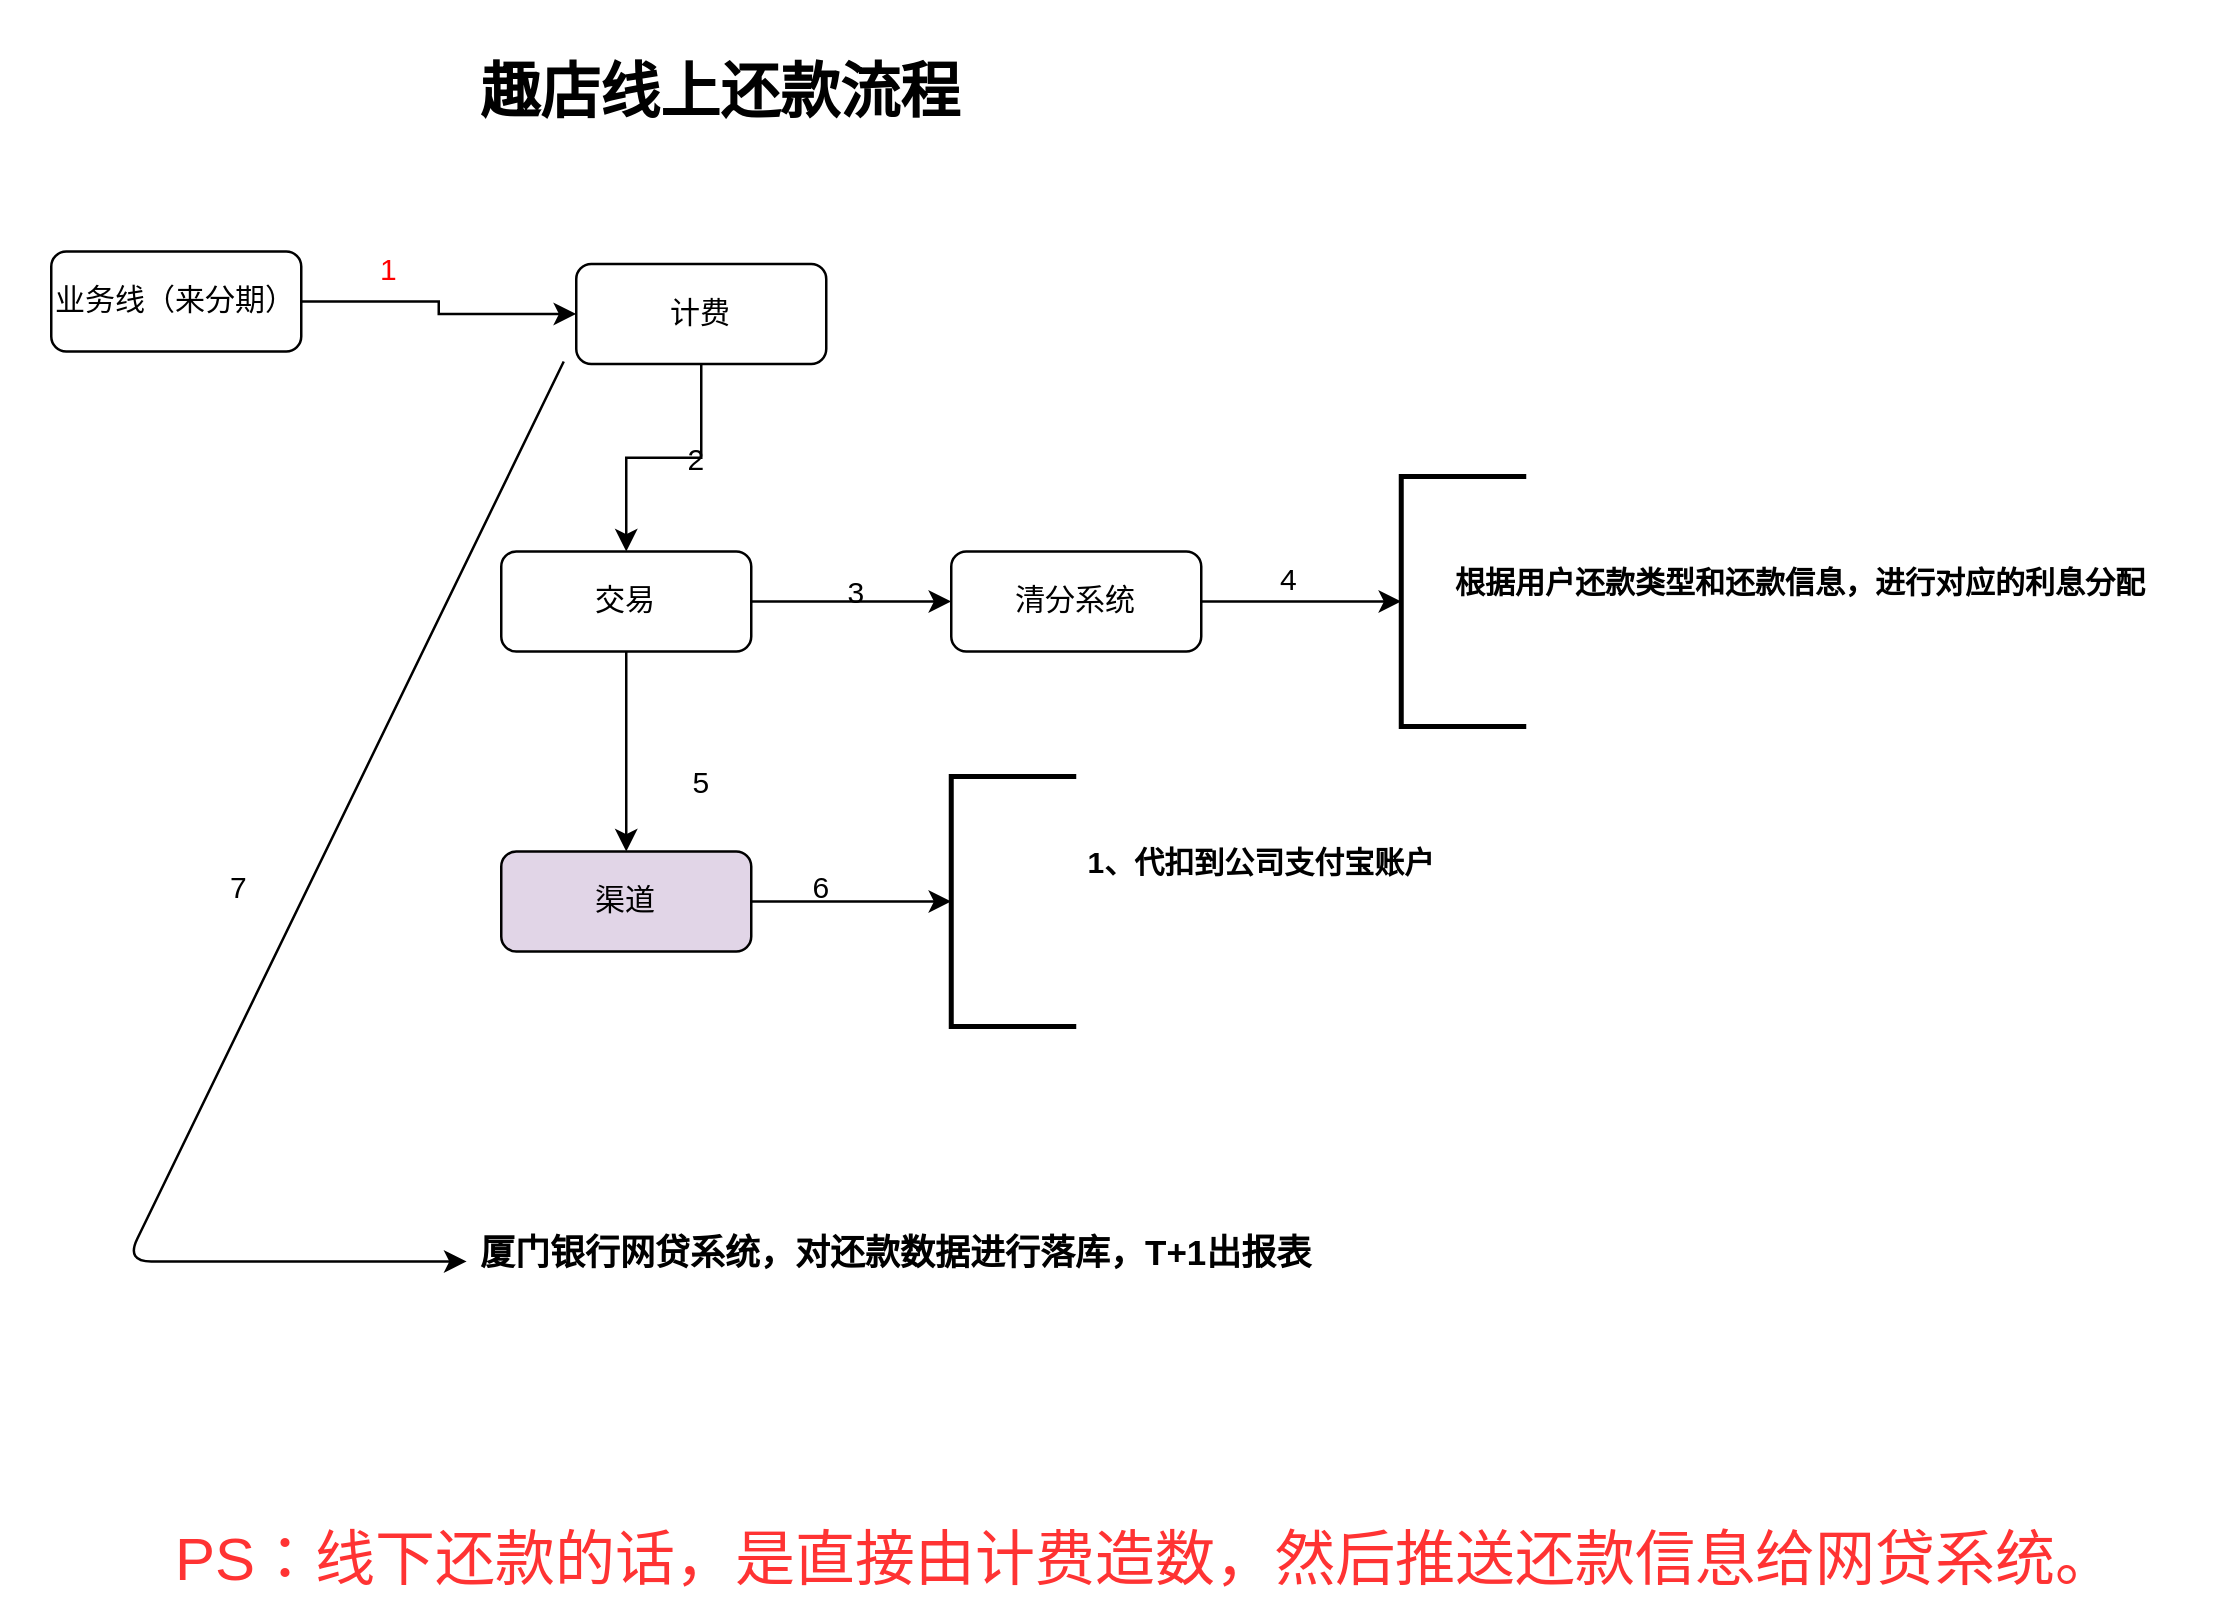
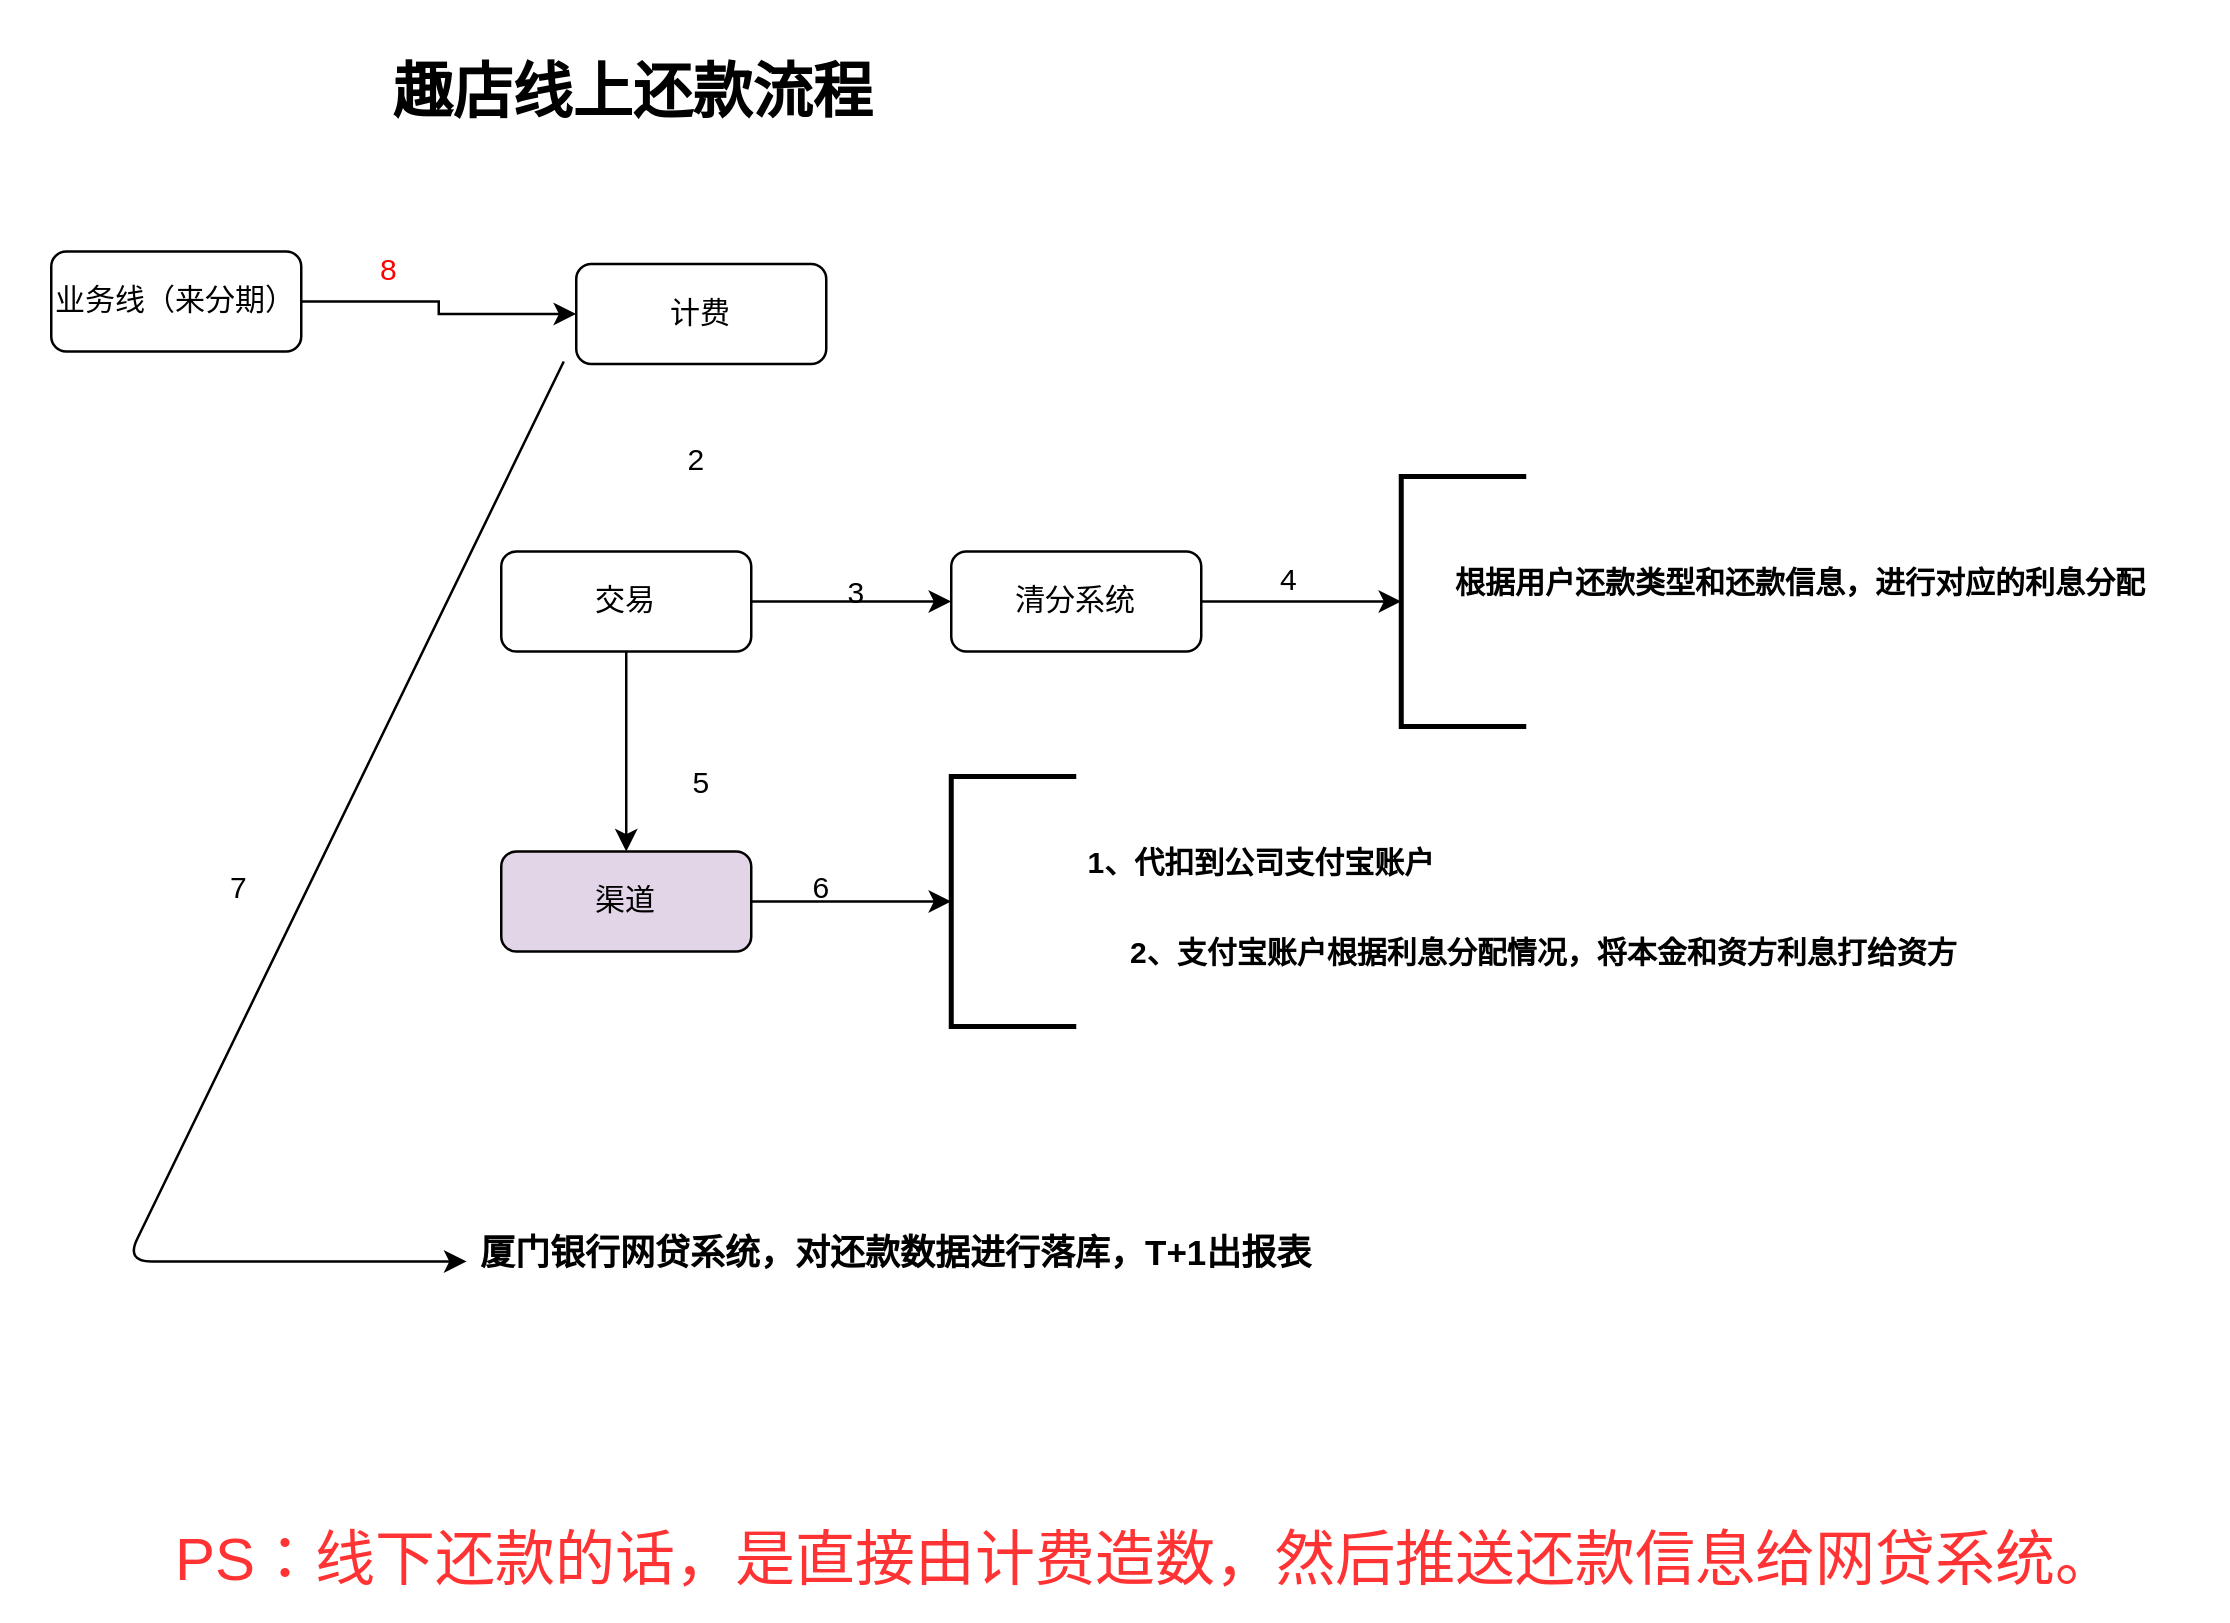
node "趣店线上还款流程": moved (739, 76) -> (651, 76)
node "1": label "1" -> "8"
edge "计费" -> "交易": removed
node "2、支付宝账户根据利息分配情况，将本金和资方利息打给资方": added
